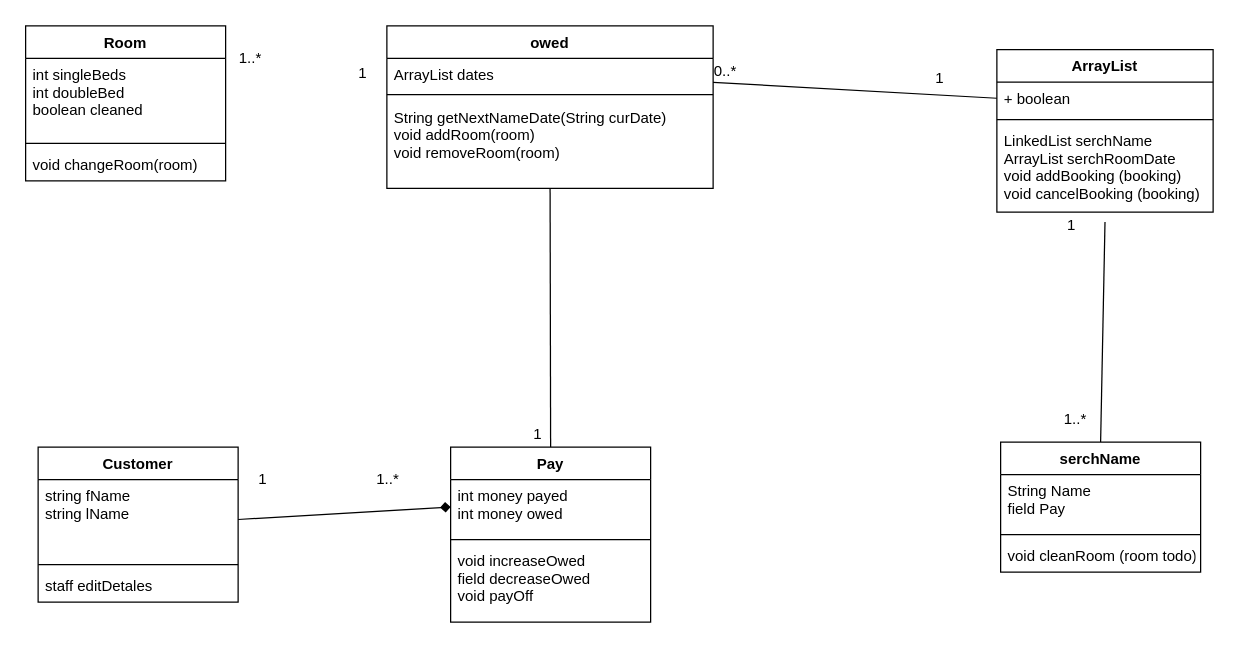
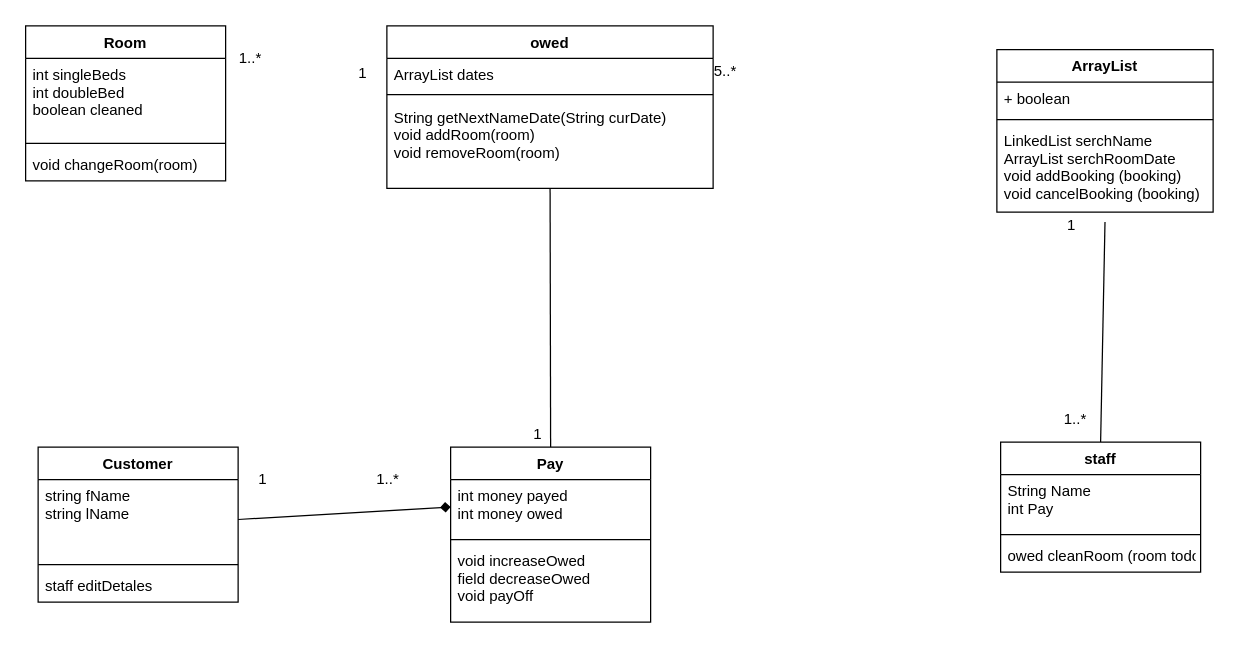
node "0..*": label "0..*" -> "5..*"
edge "ArrayList dates" -- "+ boolean": removed, label "1"
node "serchName": label "serchName" -> "staff"
node "String Name field Pay": label "String Name field Pay" -> "String Name int Pay"
node "void cleanRoom (room todo)": label "void cleanRoom (room todo)" -> "owed cleanRoom (room todo)"
